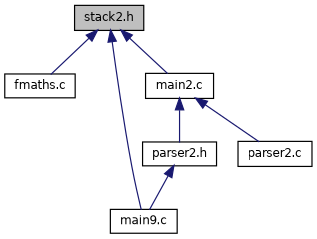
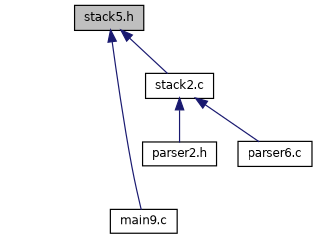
node "stack2.h": label "stack2.h" -> "stack5.h"
node "fmaths.c": removed
node "main2.c": label "main2.c" -> "stack2.c"
node "parser2.c": label "parser2.c" -> "parser6.c"
edge "main9.c" -> "parser2.h": removed
